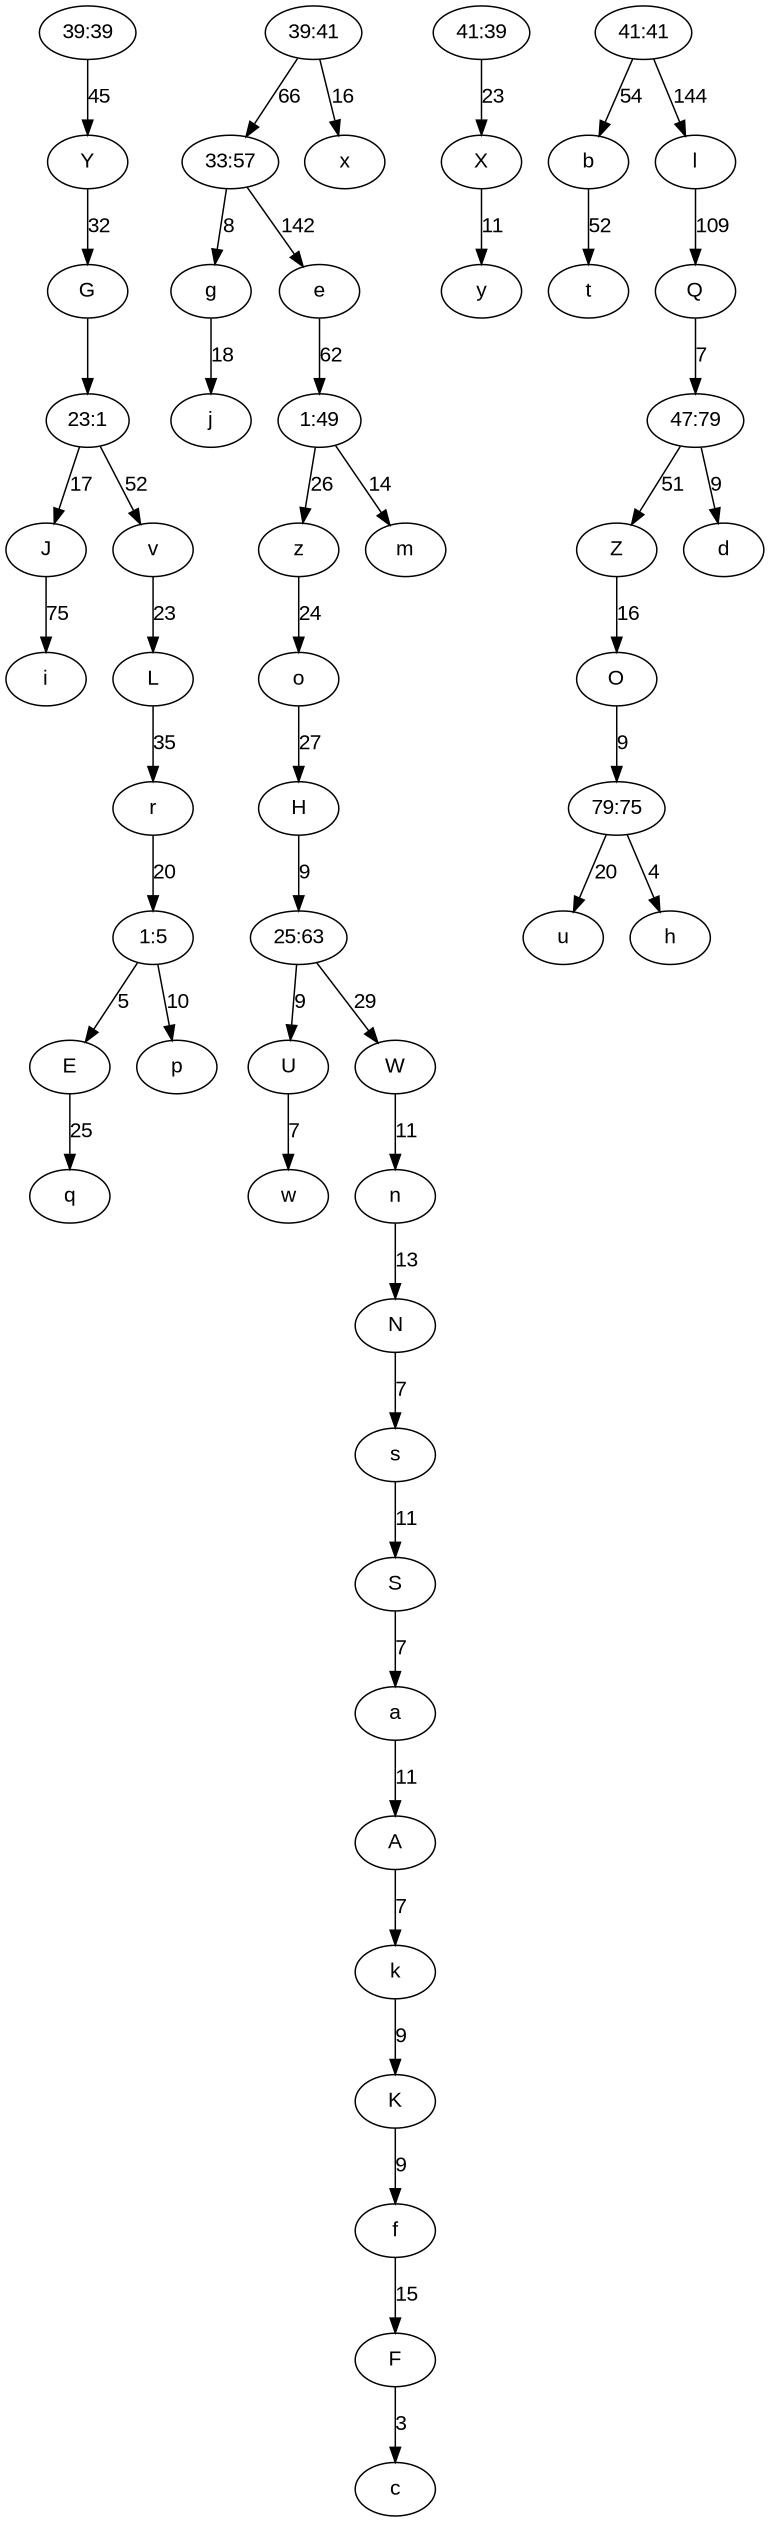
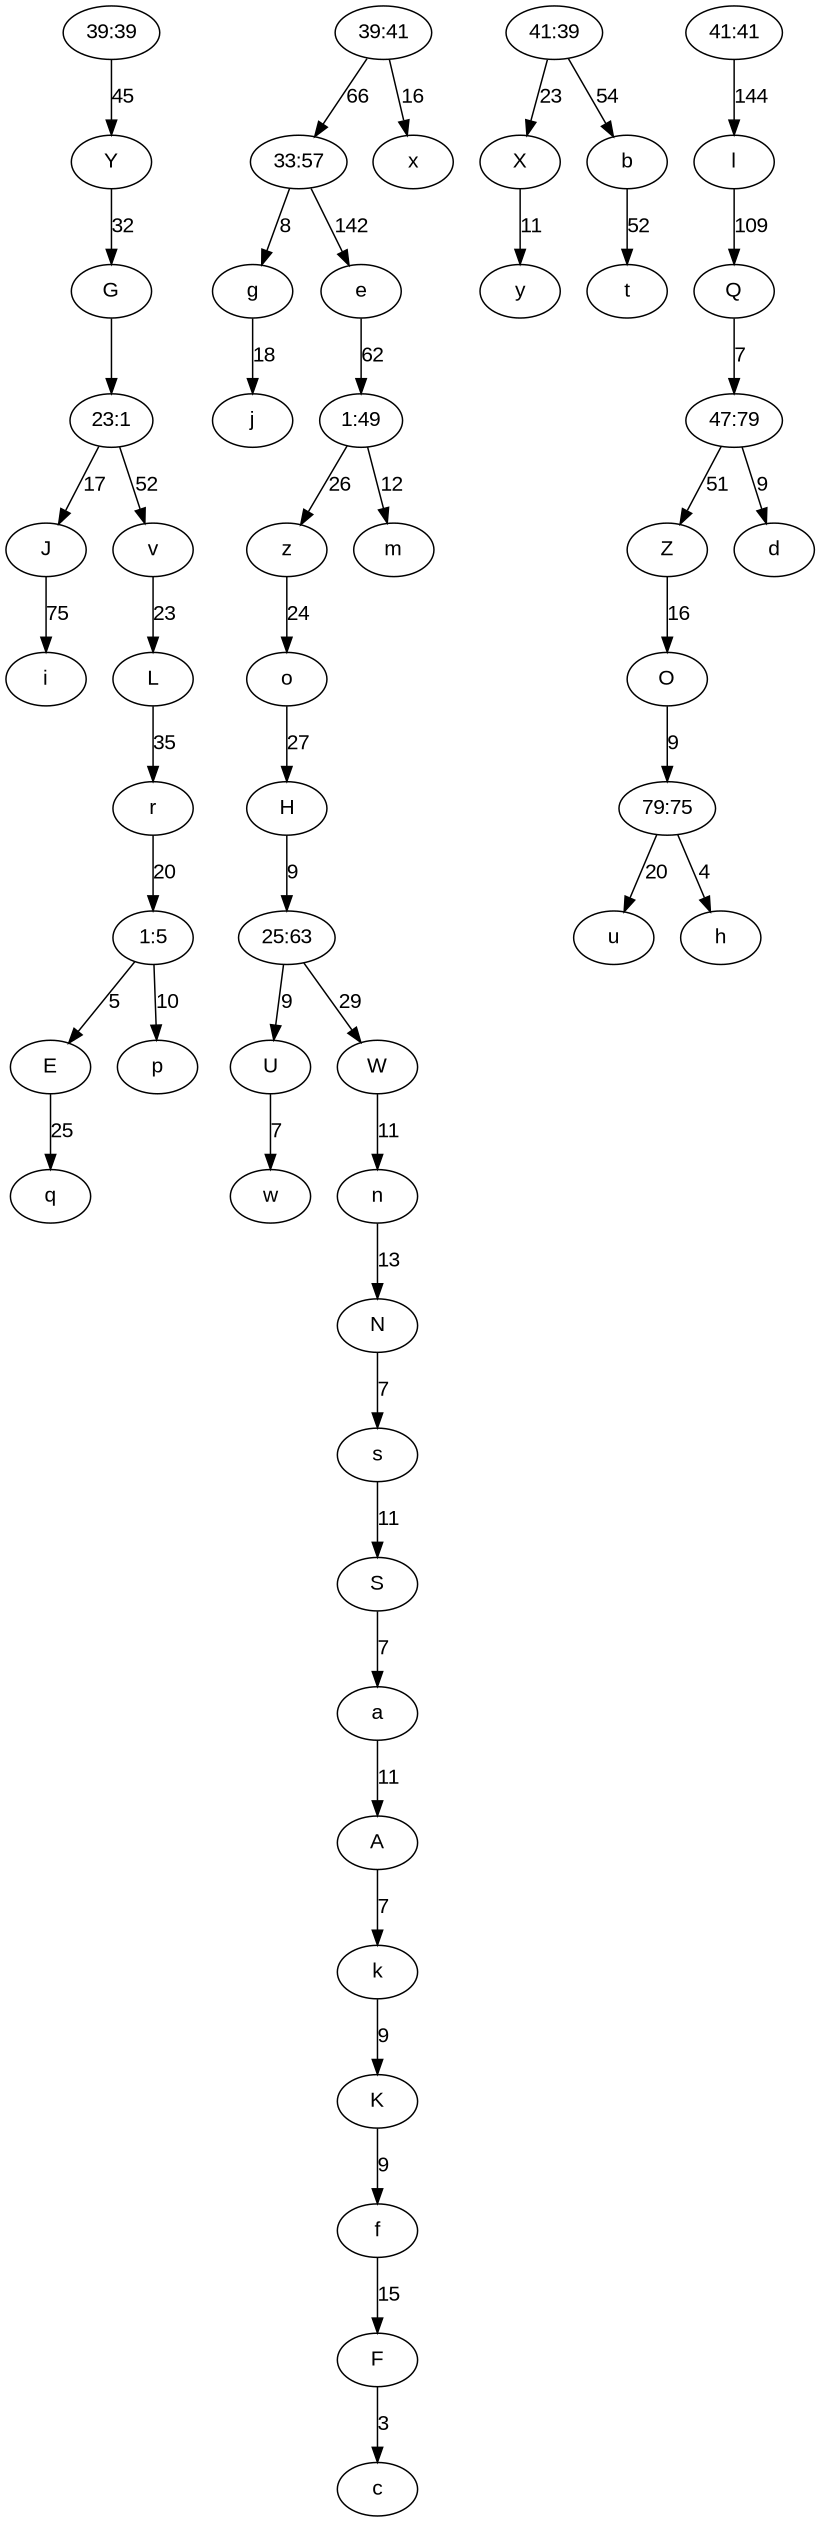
edge "41:41" -> "b": now "41:39" -> "b"
edge "1:49" -> "m": label "14" -> "12"
